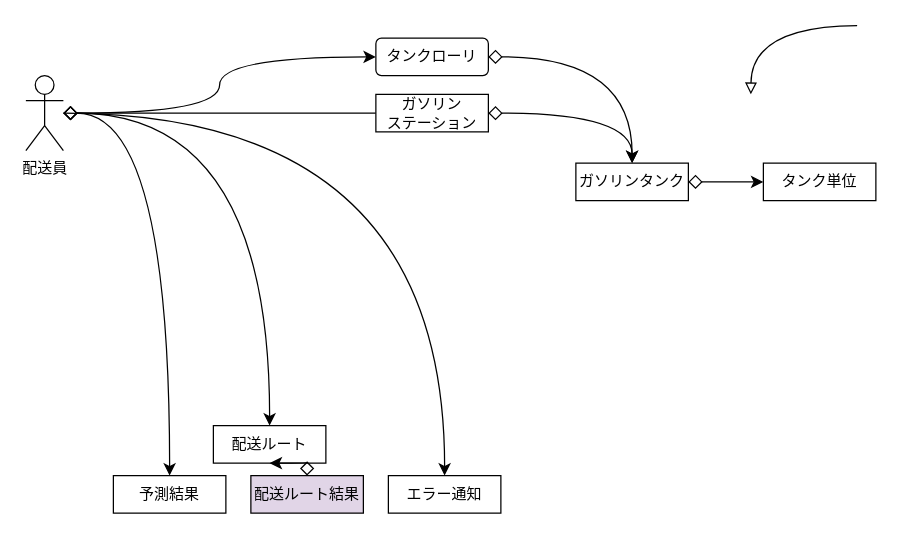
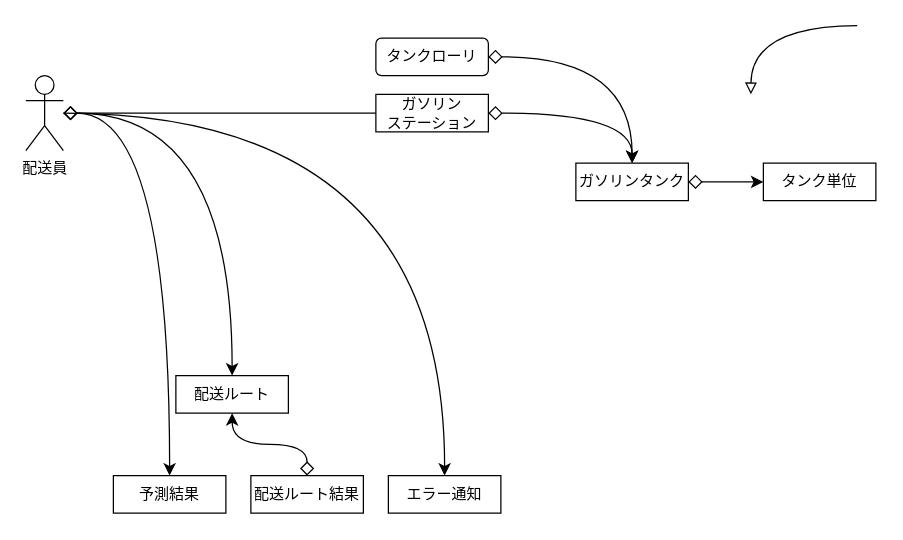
edge "タンクローリ" -- "配送員": removed
node "配送ルート": moved (269, 444) -> (232, 394)
node "配送ルート結果": fillcolor #e1d5e7 -> #ffffff
